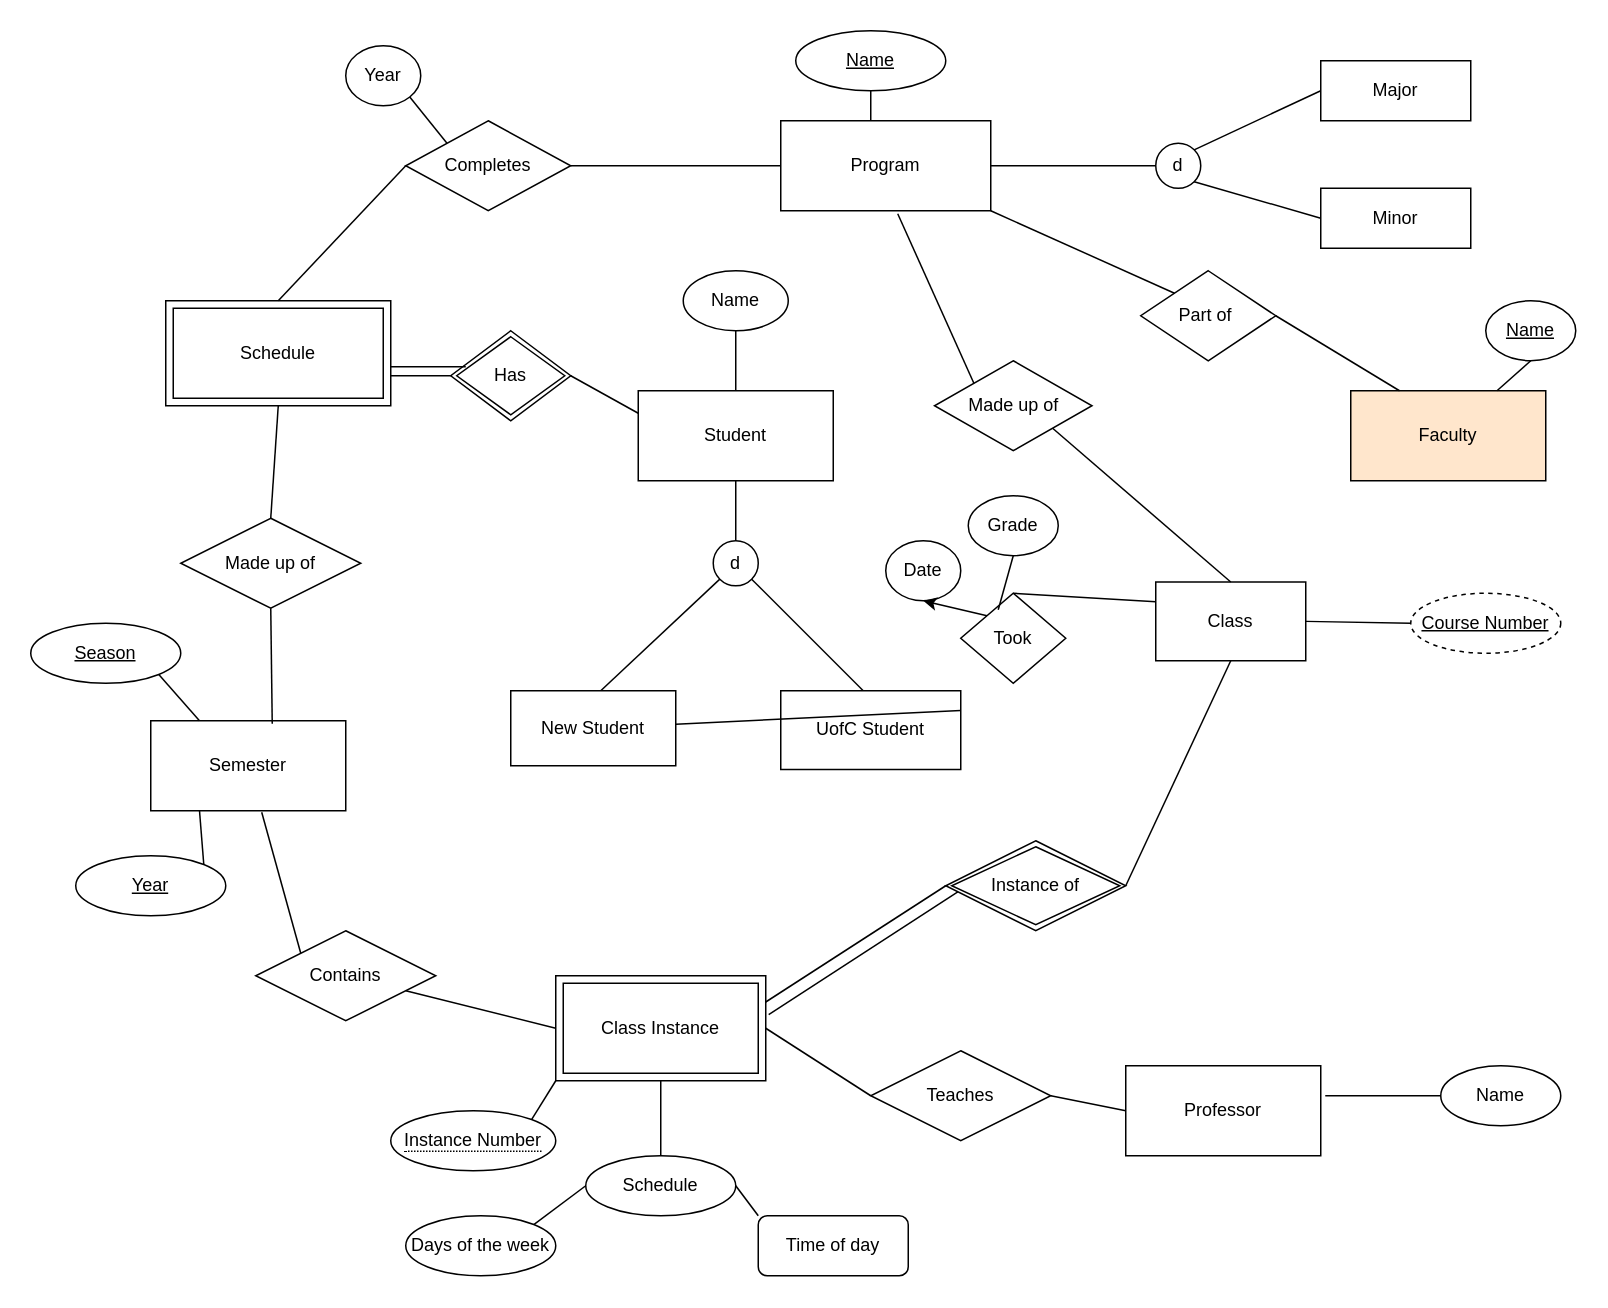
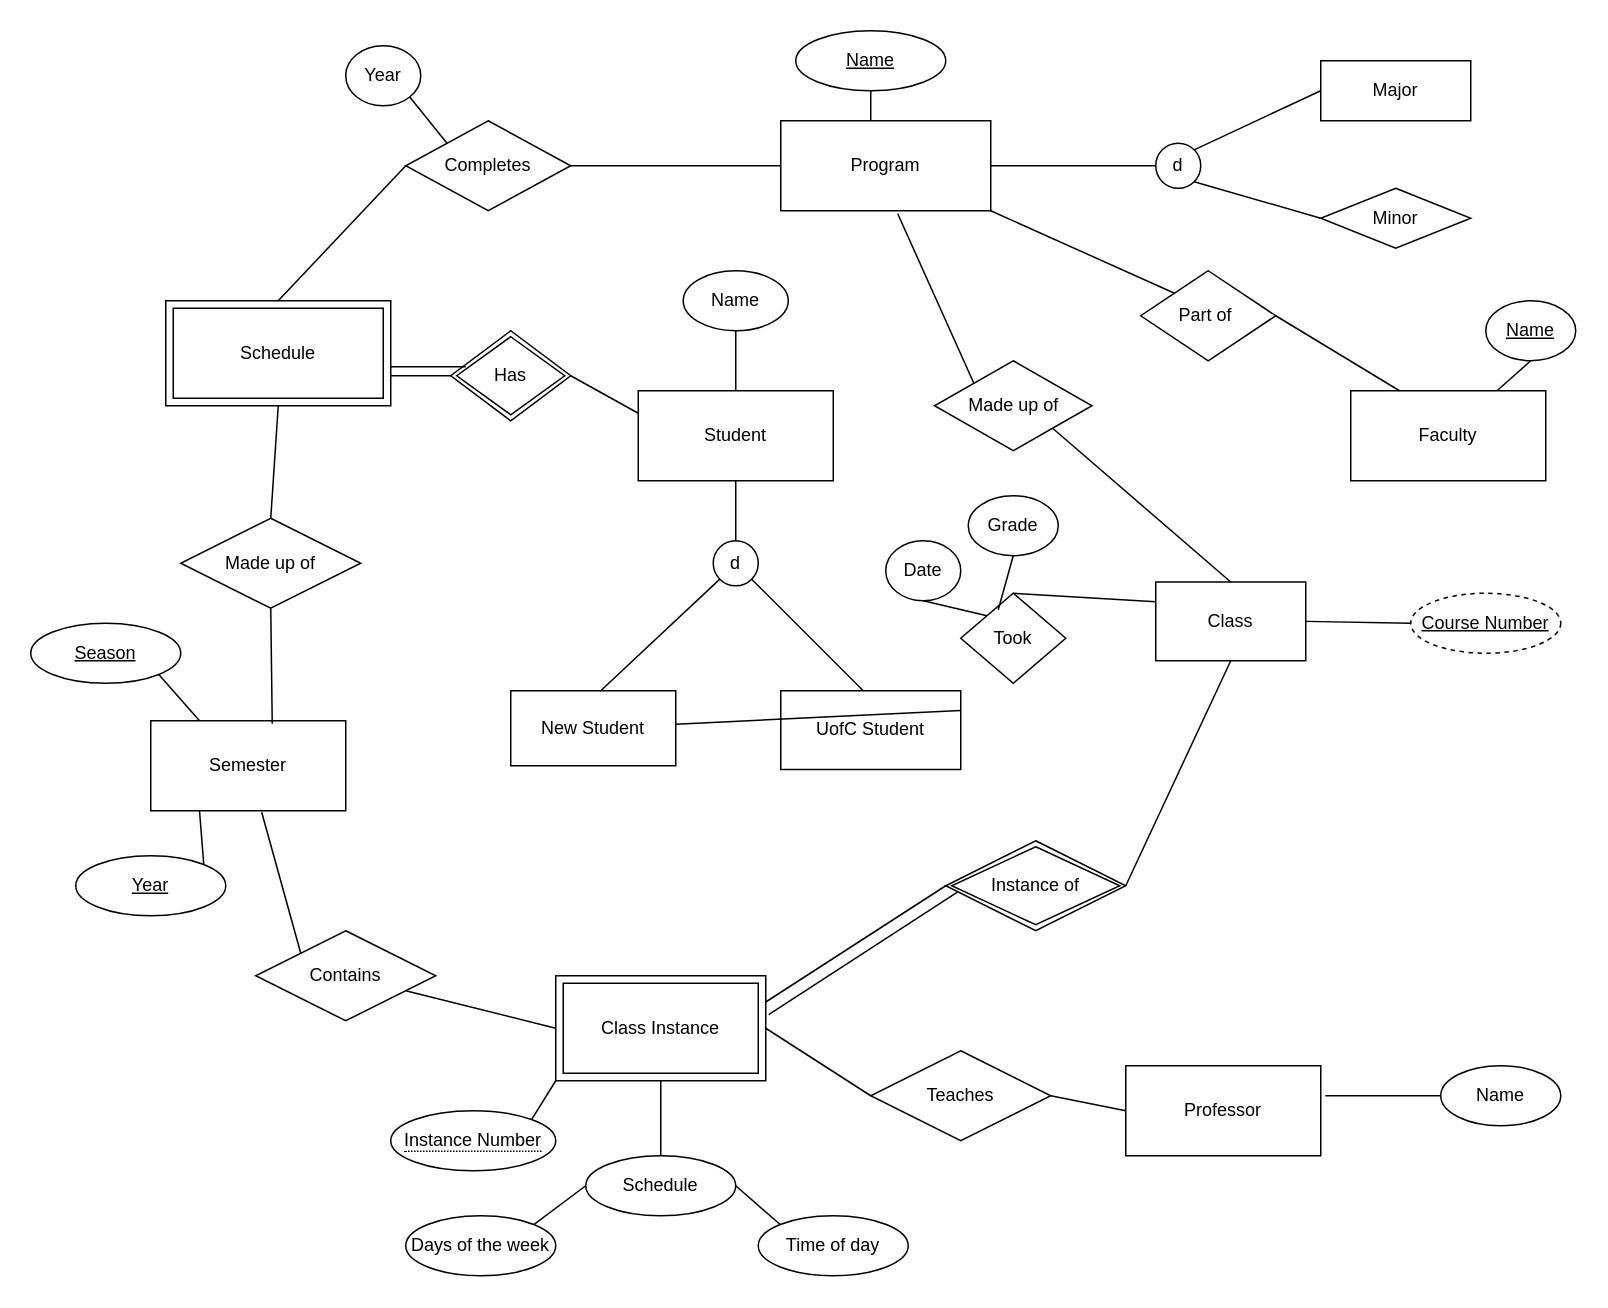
node "Minor": shape rectangle -> diamond
node "Faculty": fillcolor #ffe6cc -> #ffffff
edge "Took" -> "Date": arrowhead classic -> none
node "Time of day": shape rounded rectangle -> ellipse
